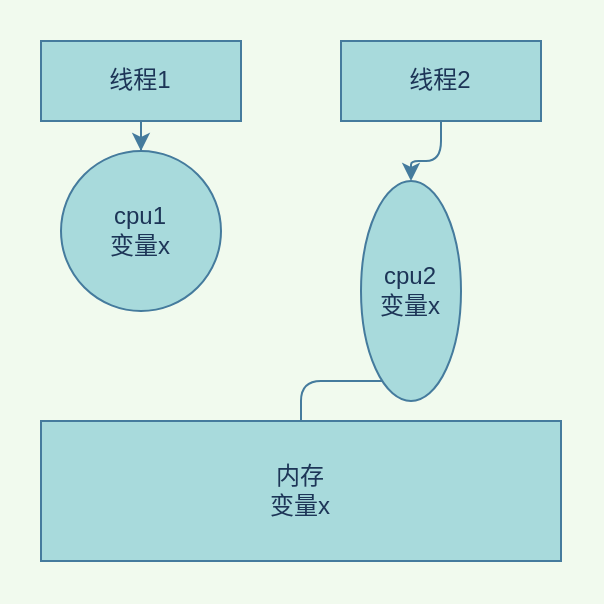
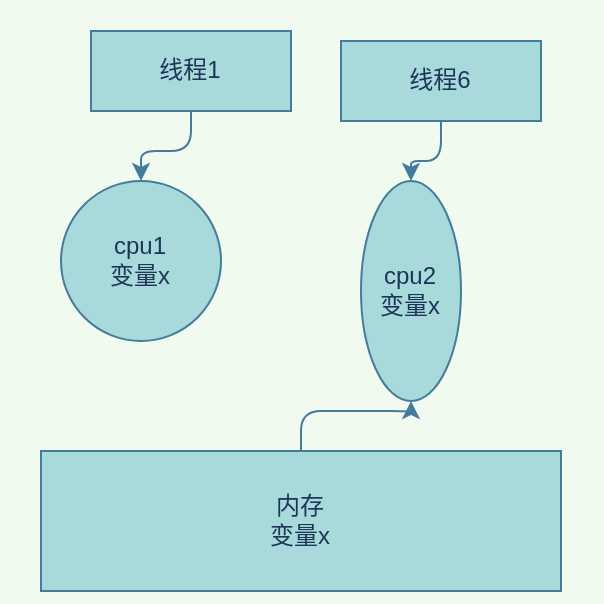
node "线程1": moved (141, 81) -> (191, 71)
node "线程2": label "线程2" -> "线程6"
node "cpu1 变量x": moved (141, 231) -> (141, 261)
node "内存 变量x": moved (301, 491) -> (301, 521)
